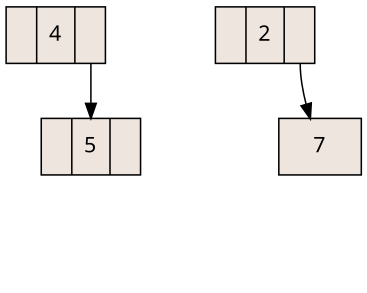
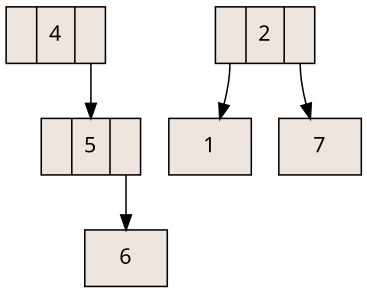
node "1": added
node "6": added
